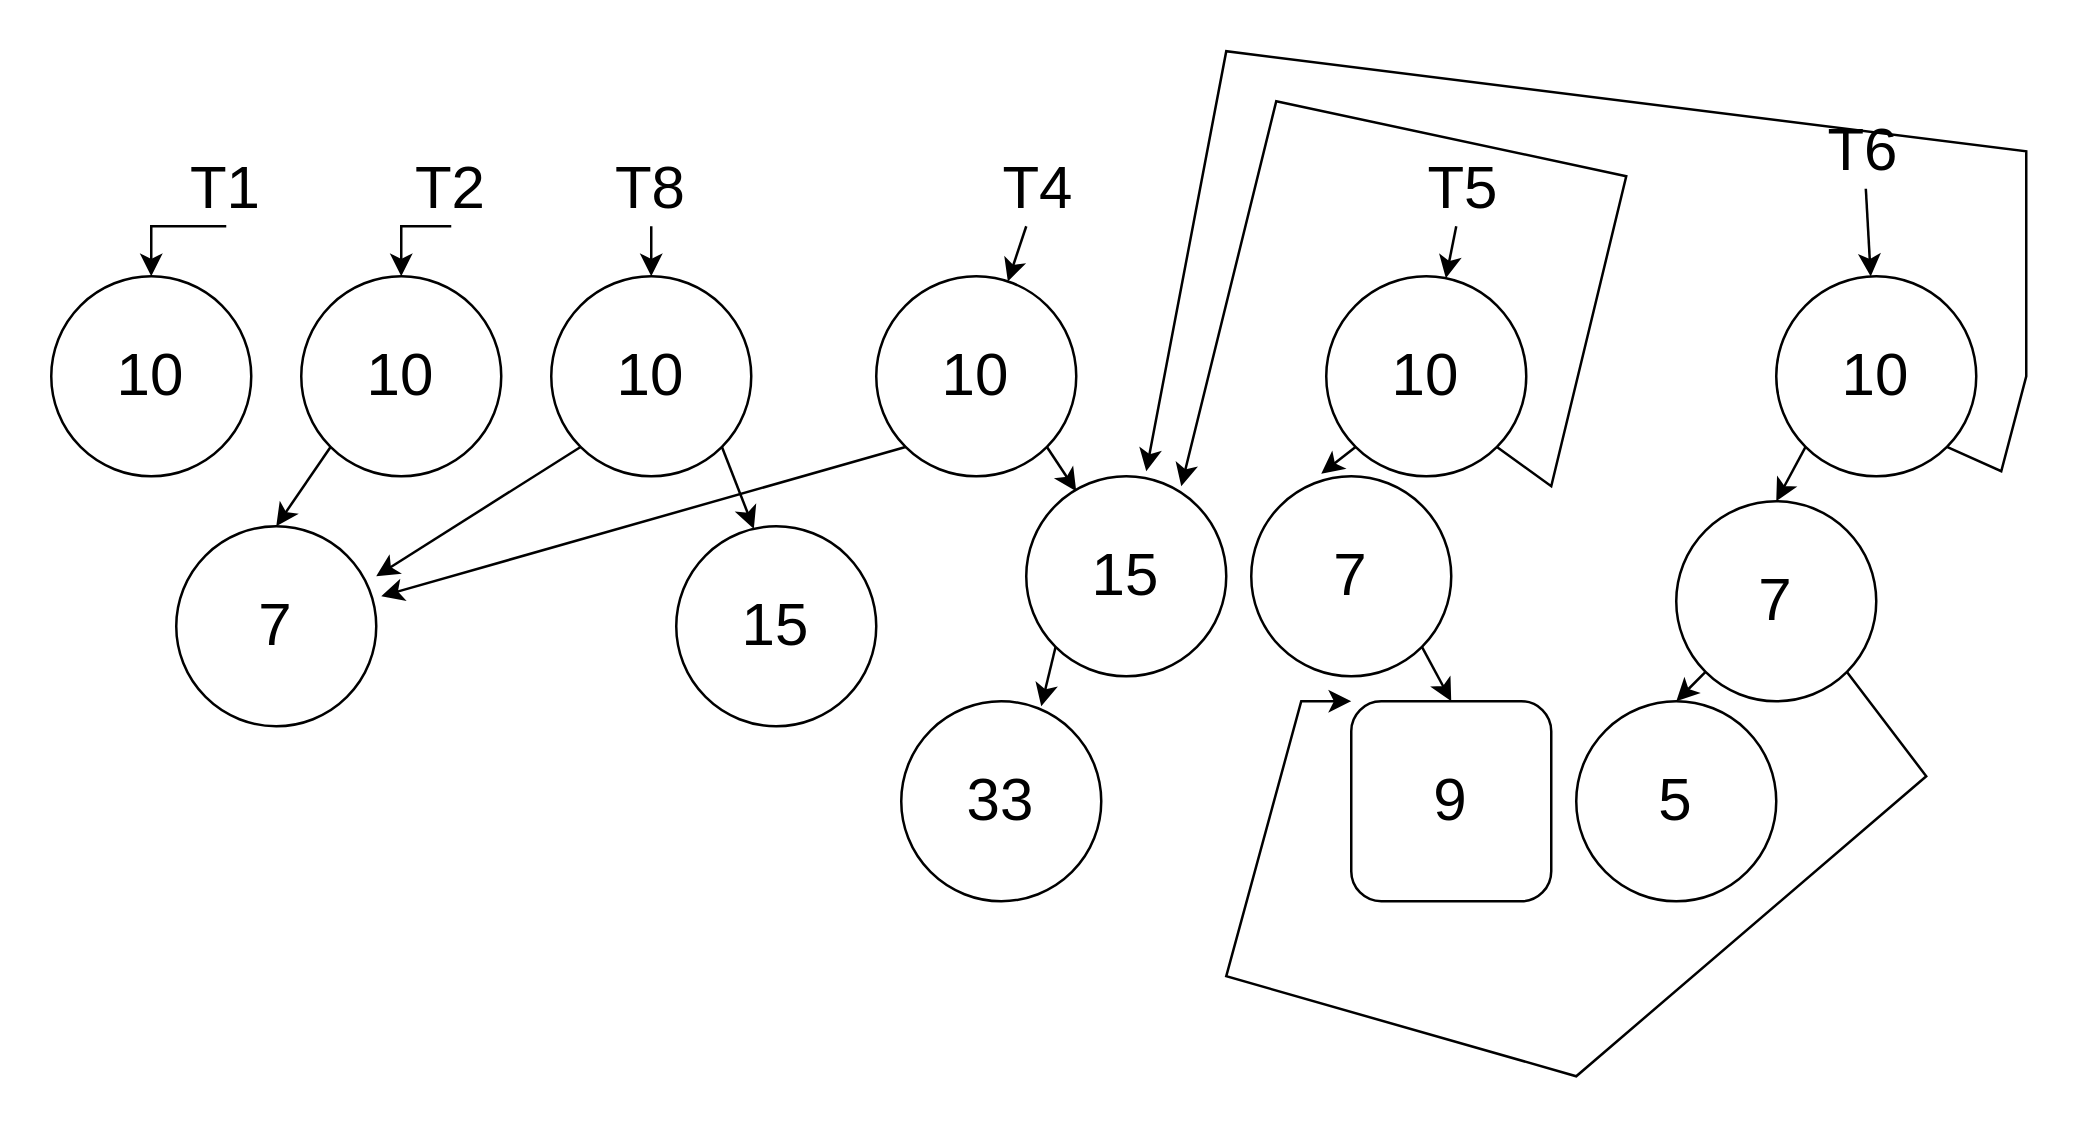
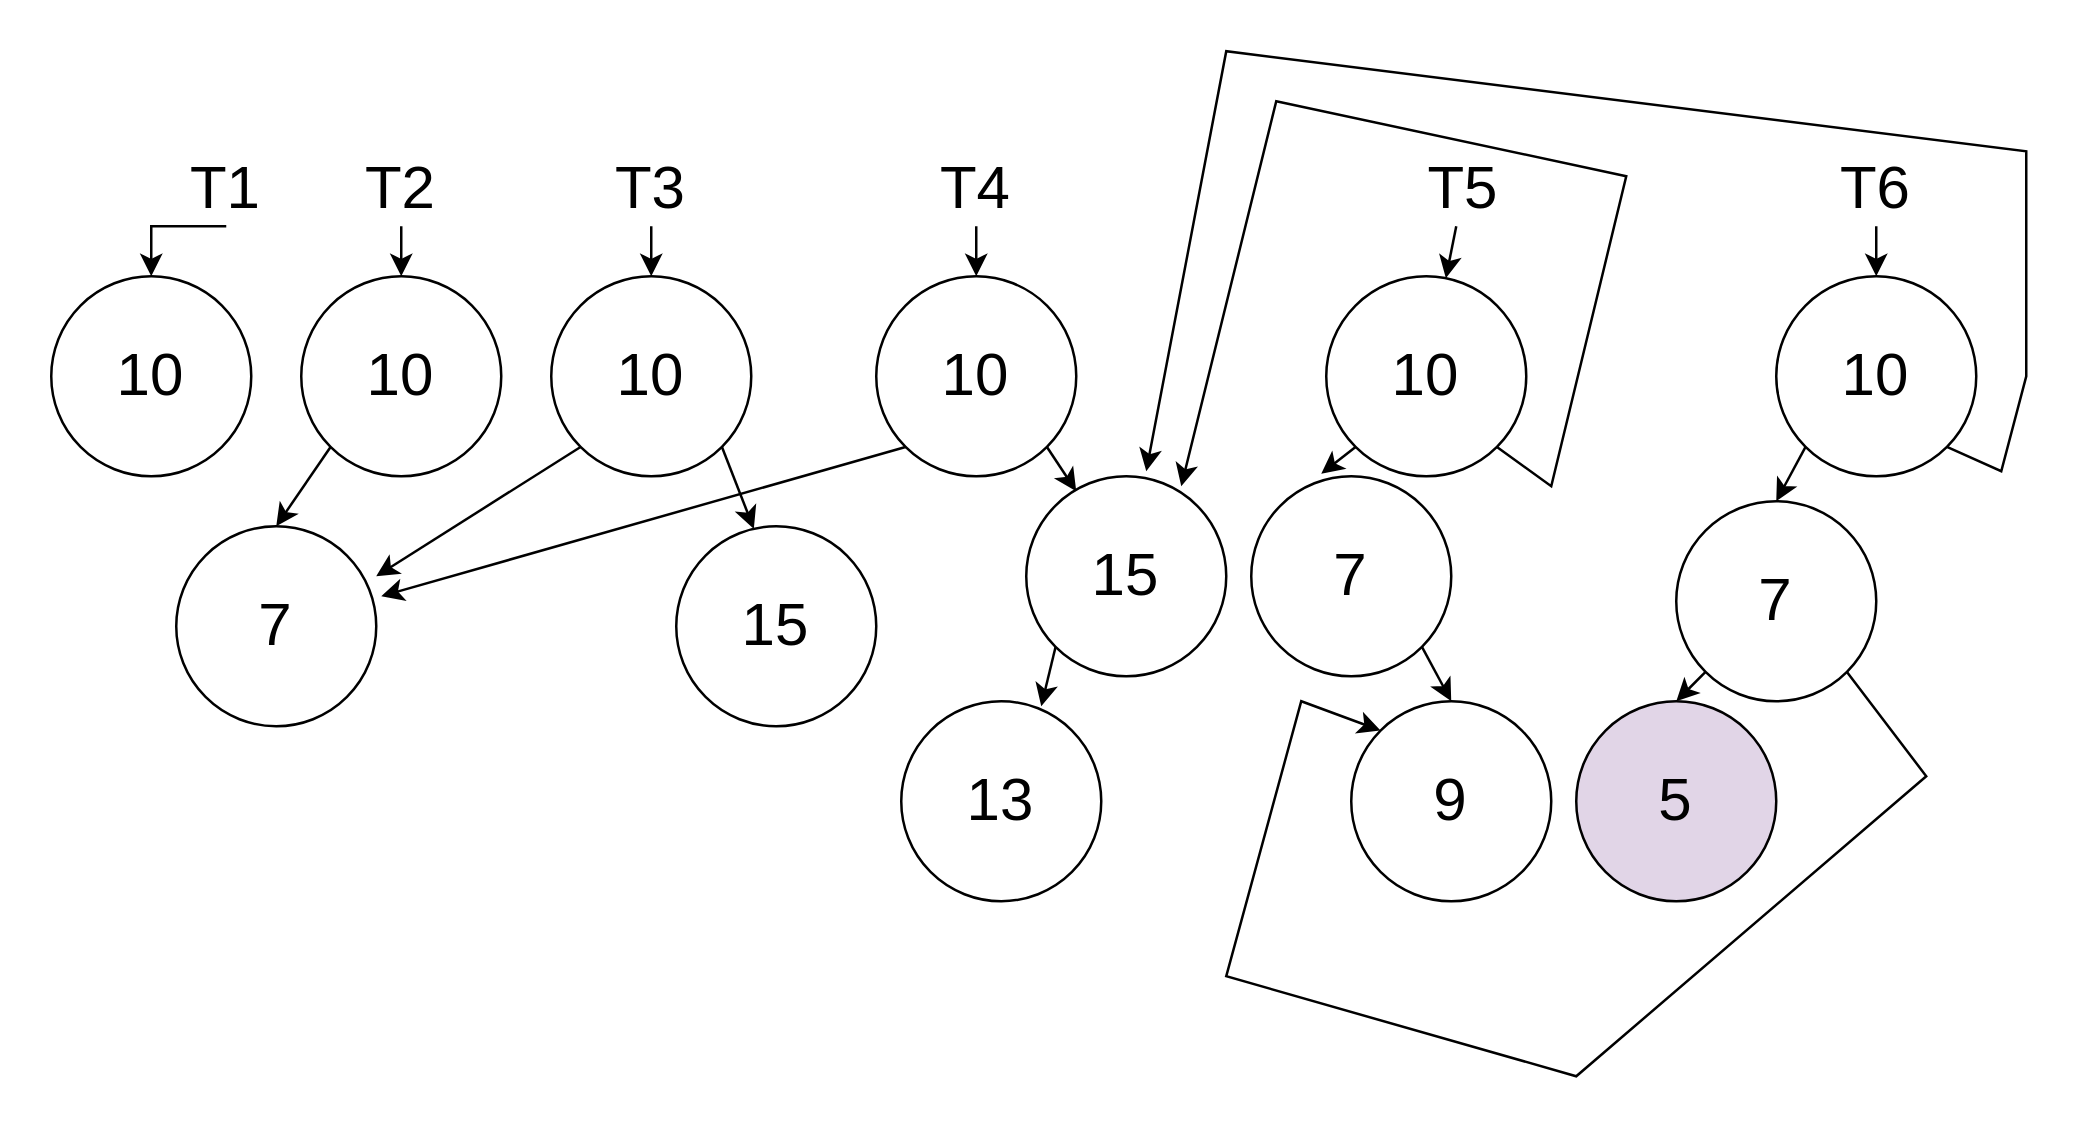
node "T6": moved (1864, 151) -> (1876, 189)
node "T2": moved (451, 189) -> (401, 189)
node "T8": label "T8" -> "T3"
node "T4": moved (1039, 189) -> (976, 189)
node "33": label "33" -> "13"
node "9": shape rounded rectangle -> ellipse
node "5": fillcolor #ffffff -> #e1d5e7
